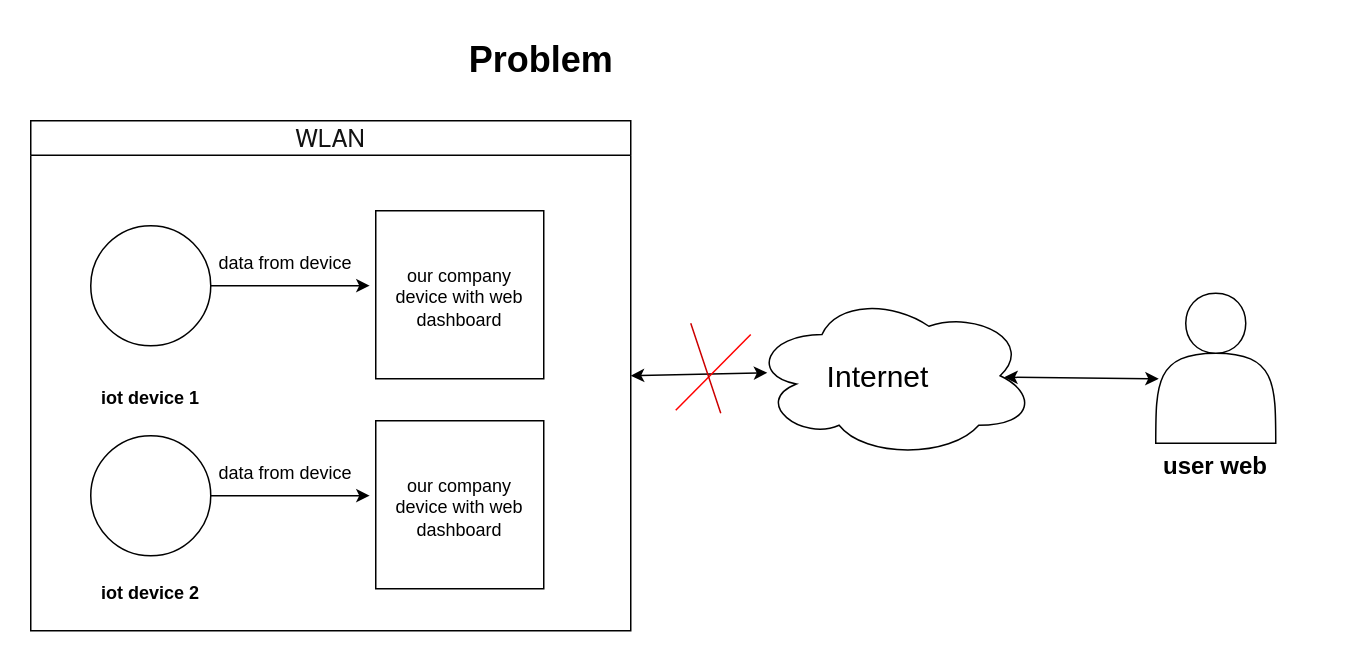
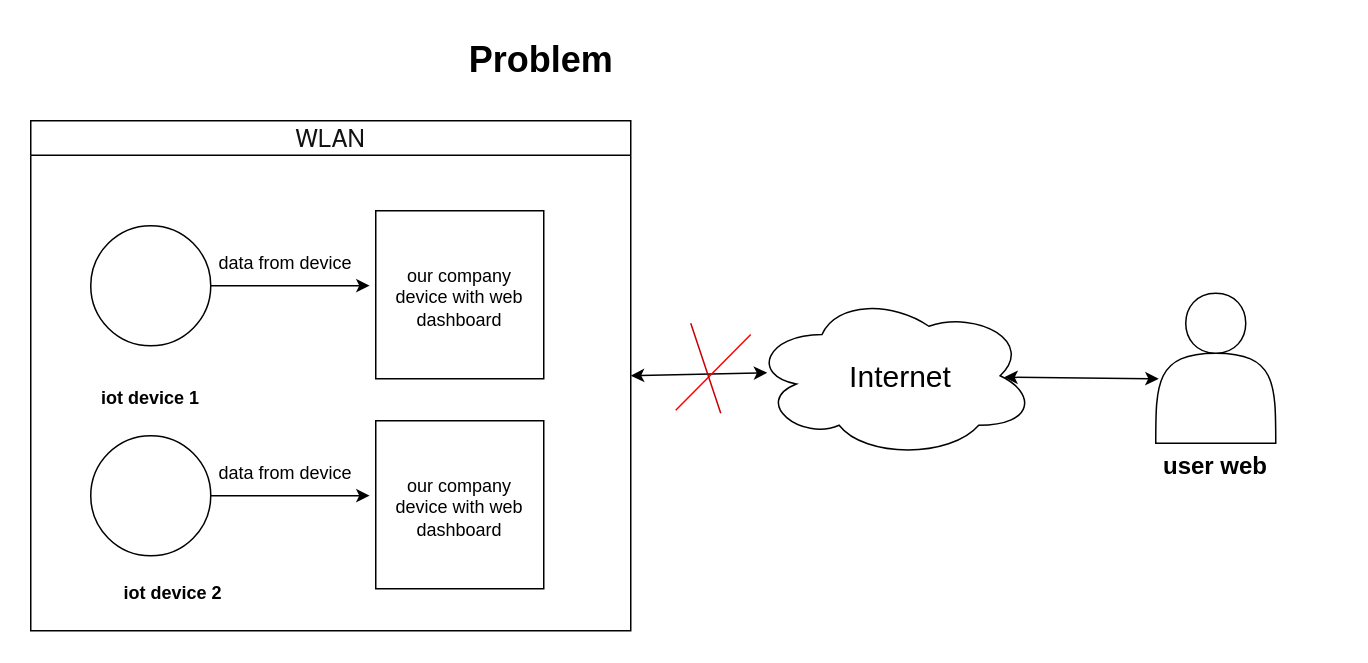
node "Internet": moved (878, 376) -> (901, 376)
node "iot device 2": moved (151, 593) -> (173, 593)
